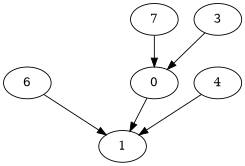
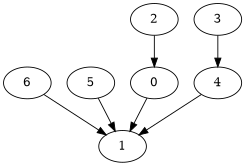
node "7": label "7" -> "2"
edge "3" -> "0": now "3" -> "4"
node "5": added
